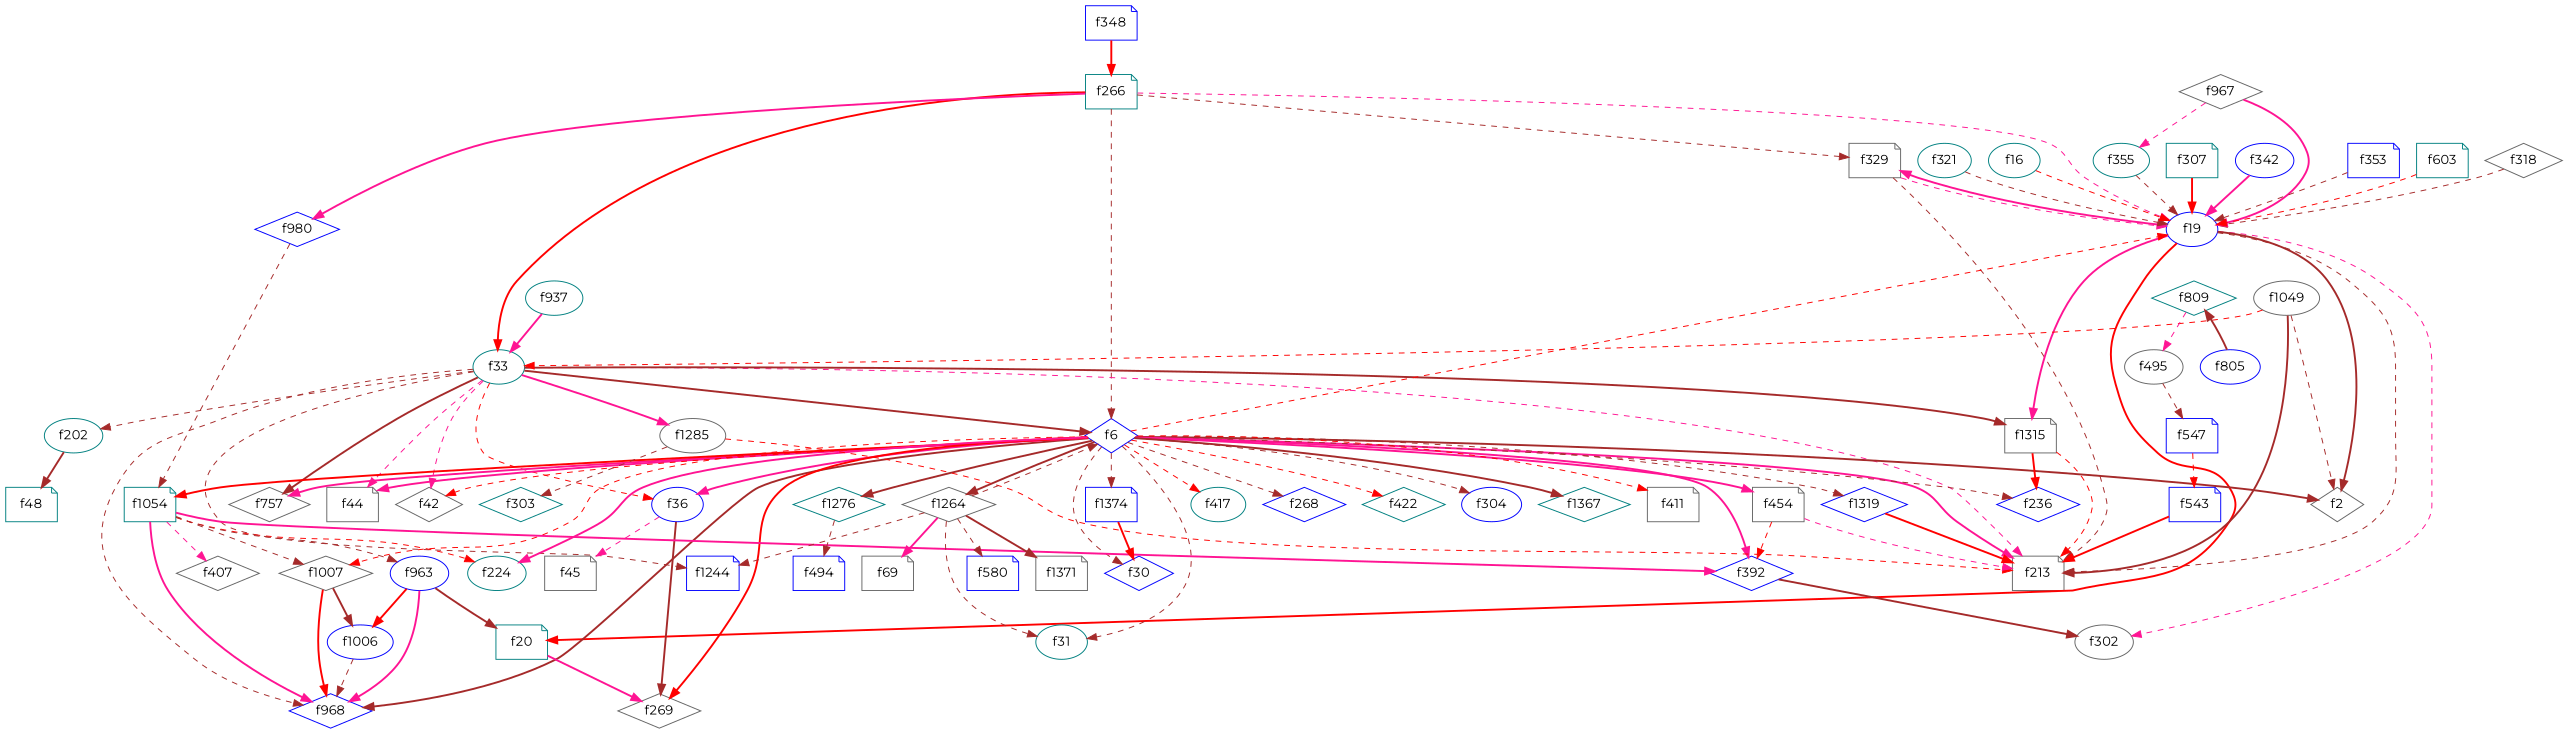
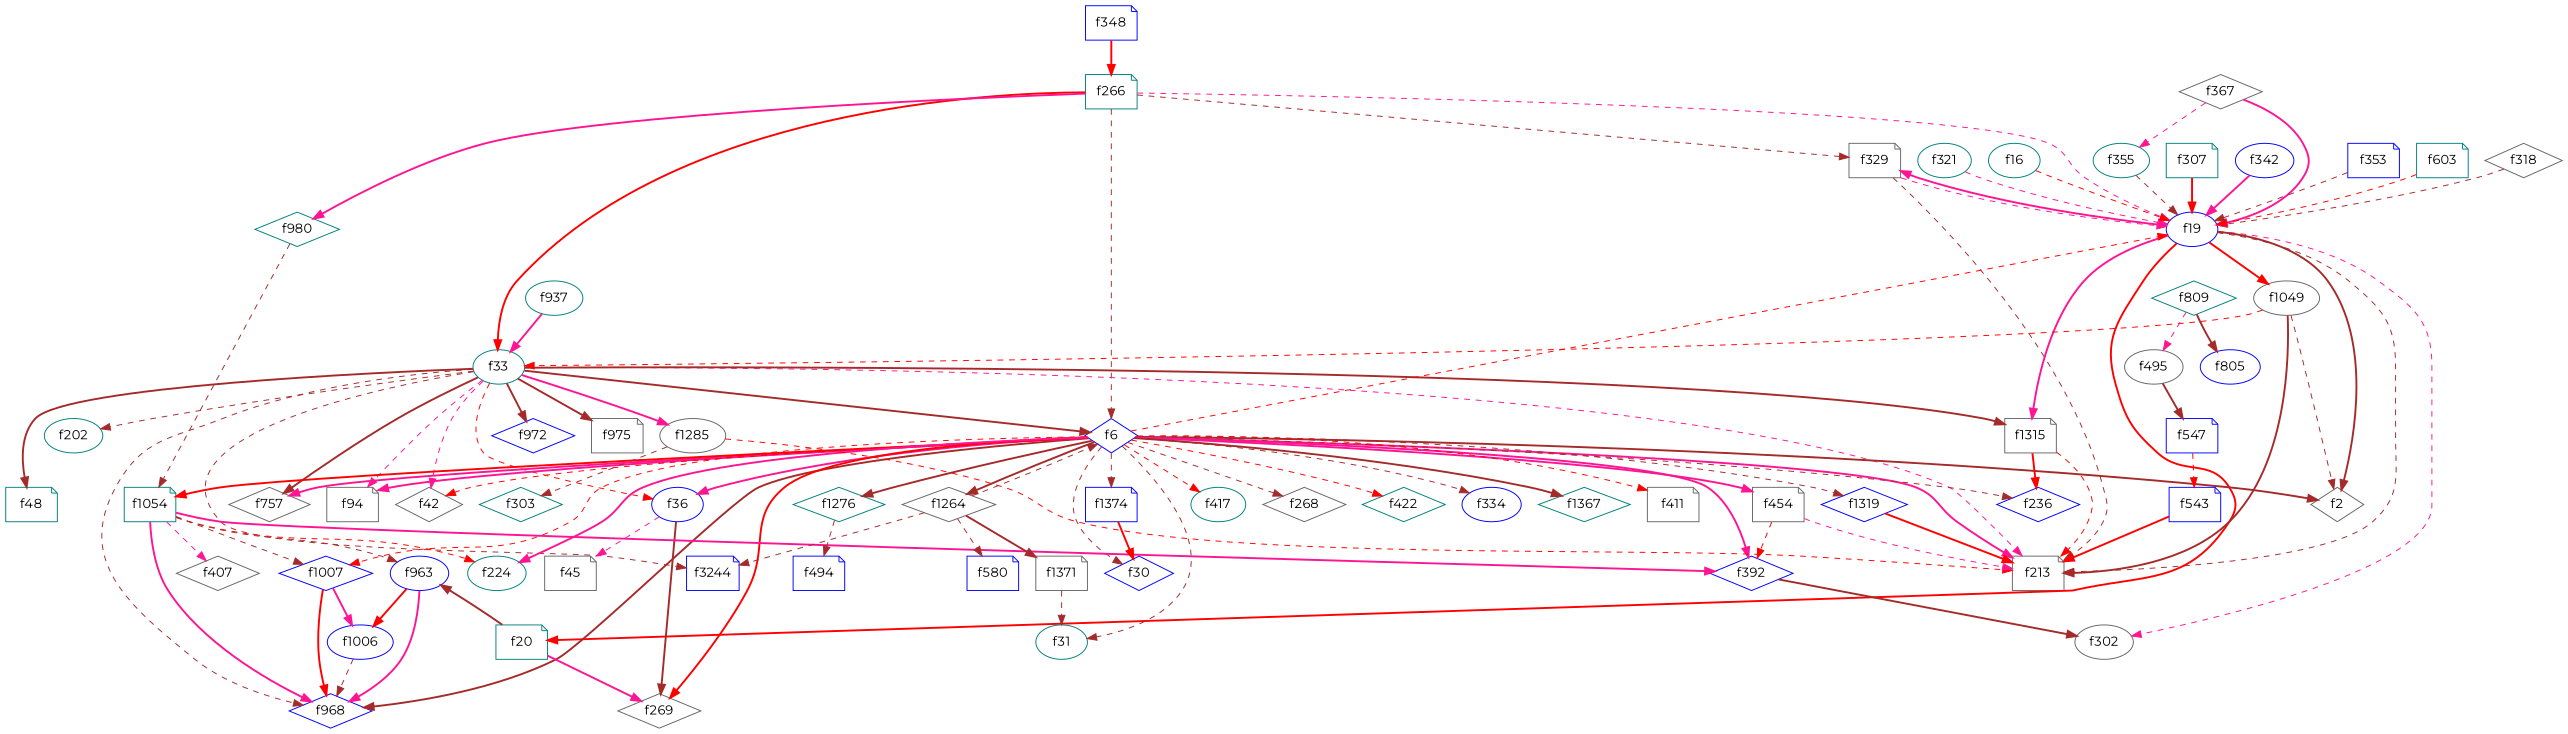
node "f967": label "f967" -> "f367"
edge "f321" -> "f19": color brown -> deeppink
node "f980": color blue -> teal
edge "f19" -> "f1049": added
edge "f805" -> "f809": reversed
edge "f495" -> "f547": style dashed -> bold
node "f972": added
node "f975": added
edge "f202" -> "f48": now "f33" -> "f48"
node "f44": label "f44" -> "f94"
node "f268": color blue -> gray40
node "f304": label "f304" -> "f334"
node "f1007": color gray40 -> blue
node "f1244": label "f1244" -> "f3244"
node "f69": removed
edge "f1264" -> "f31": now "f1371" -> "f31"
edge "f1007" -> "f1006": color brown -> deeppink
edge "f963" -> "f20": reversed
